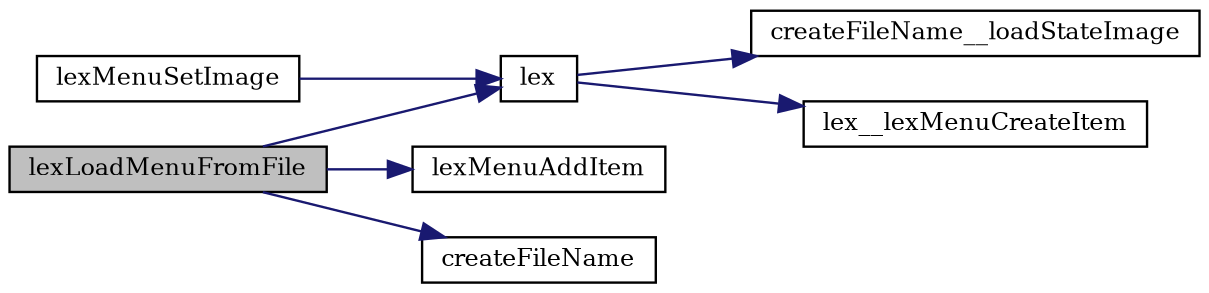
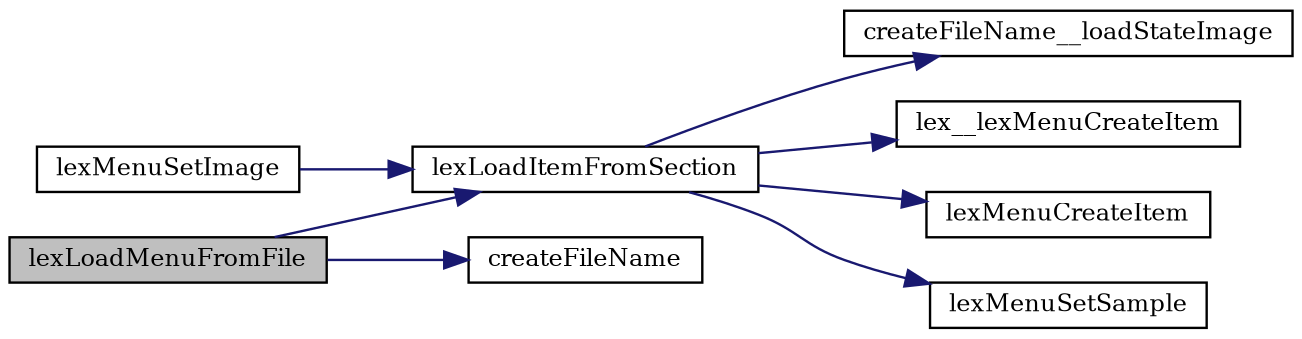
node "lex": label "lex" -> "lexLoadItemFromSection"
node "lexMenuAddItem": removed
node "lexMenuCreateItem": added
node "lexMenuSetSample": added
